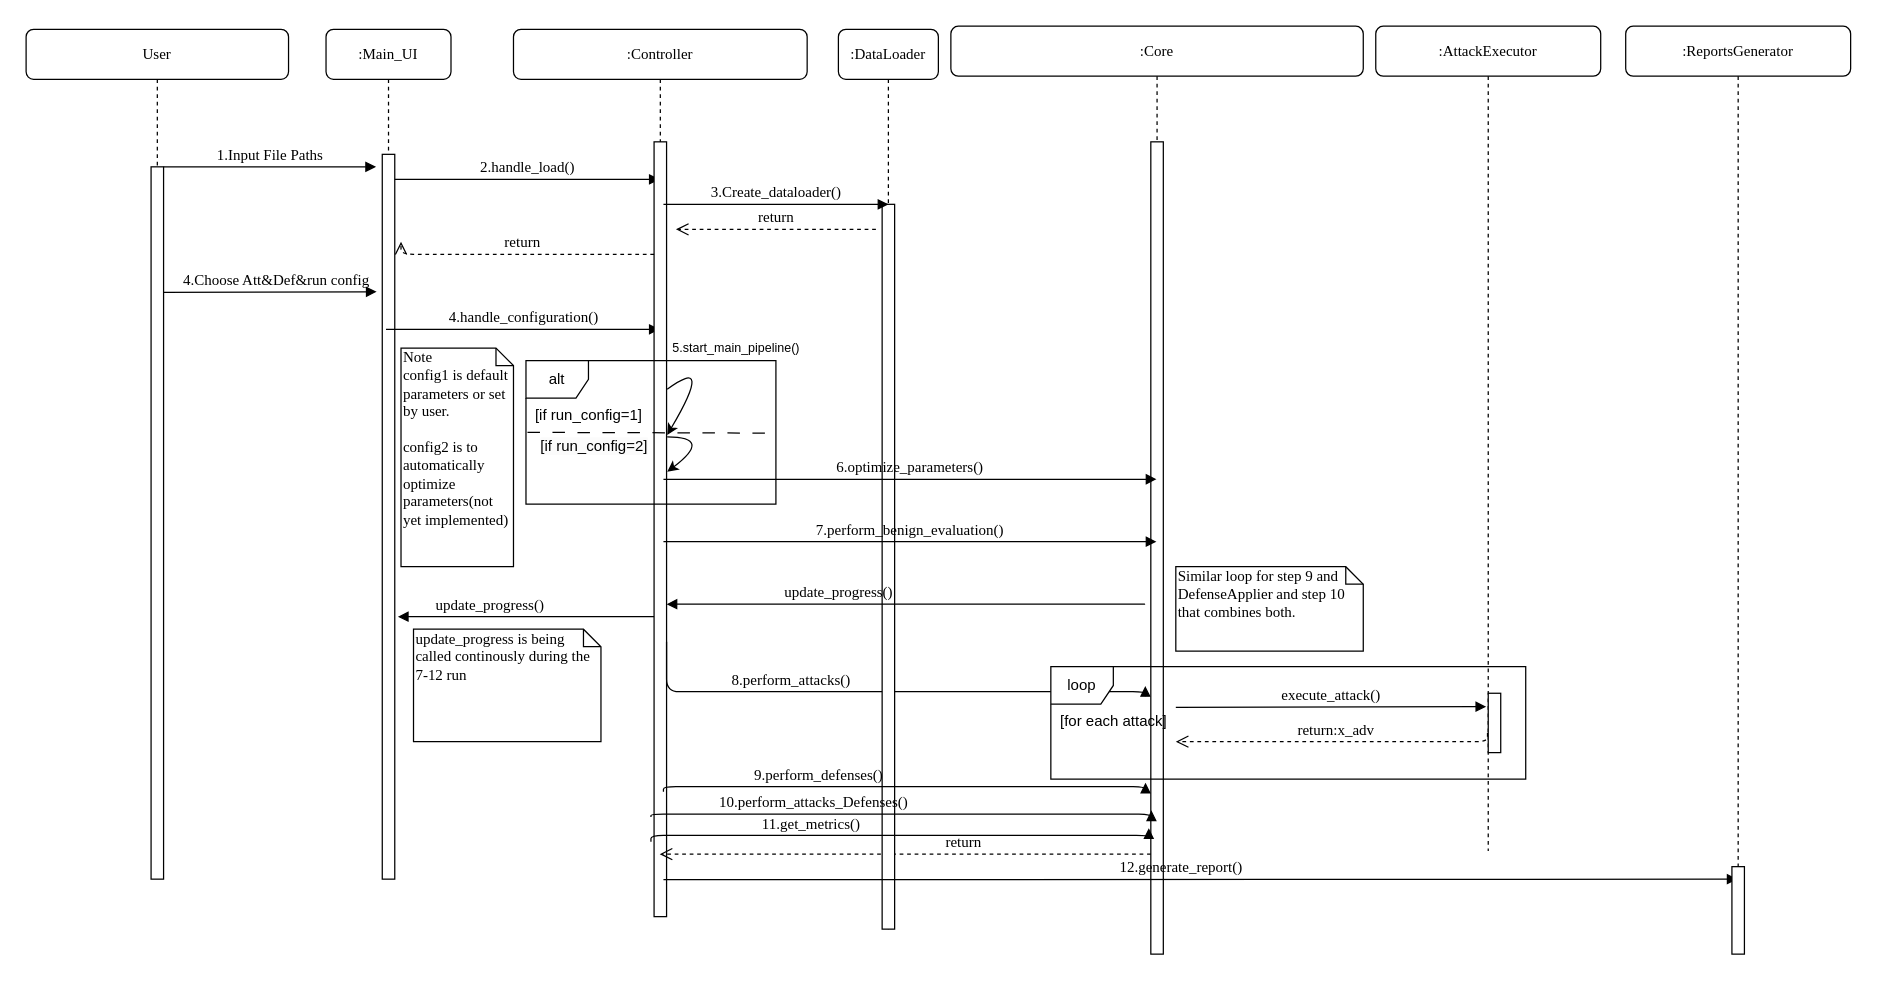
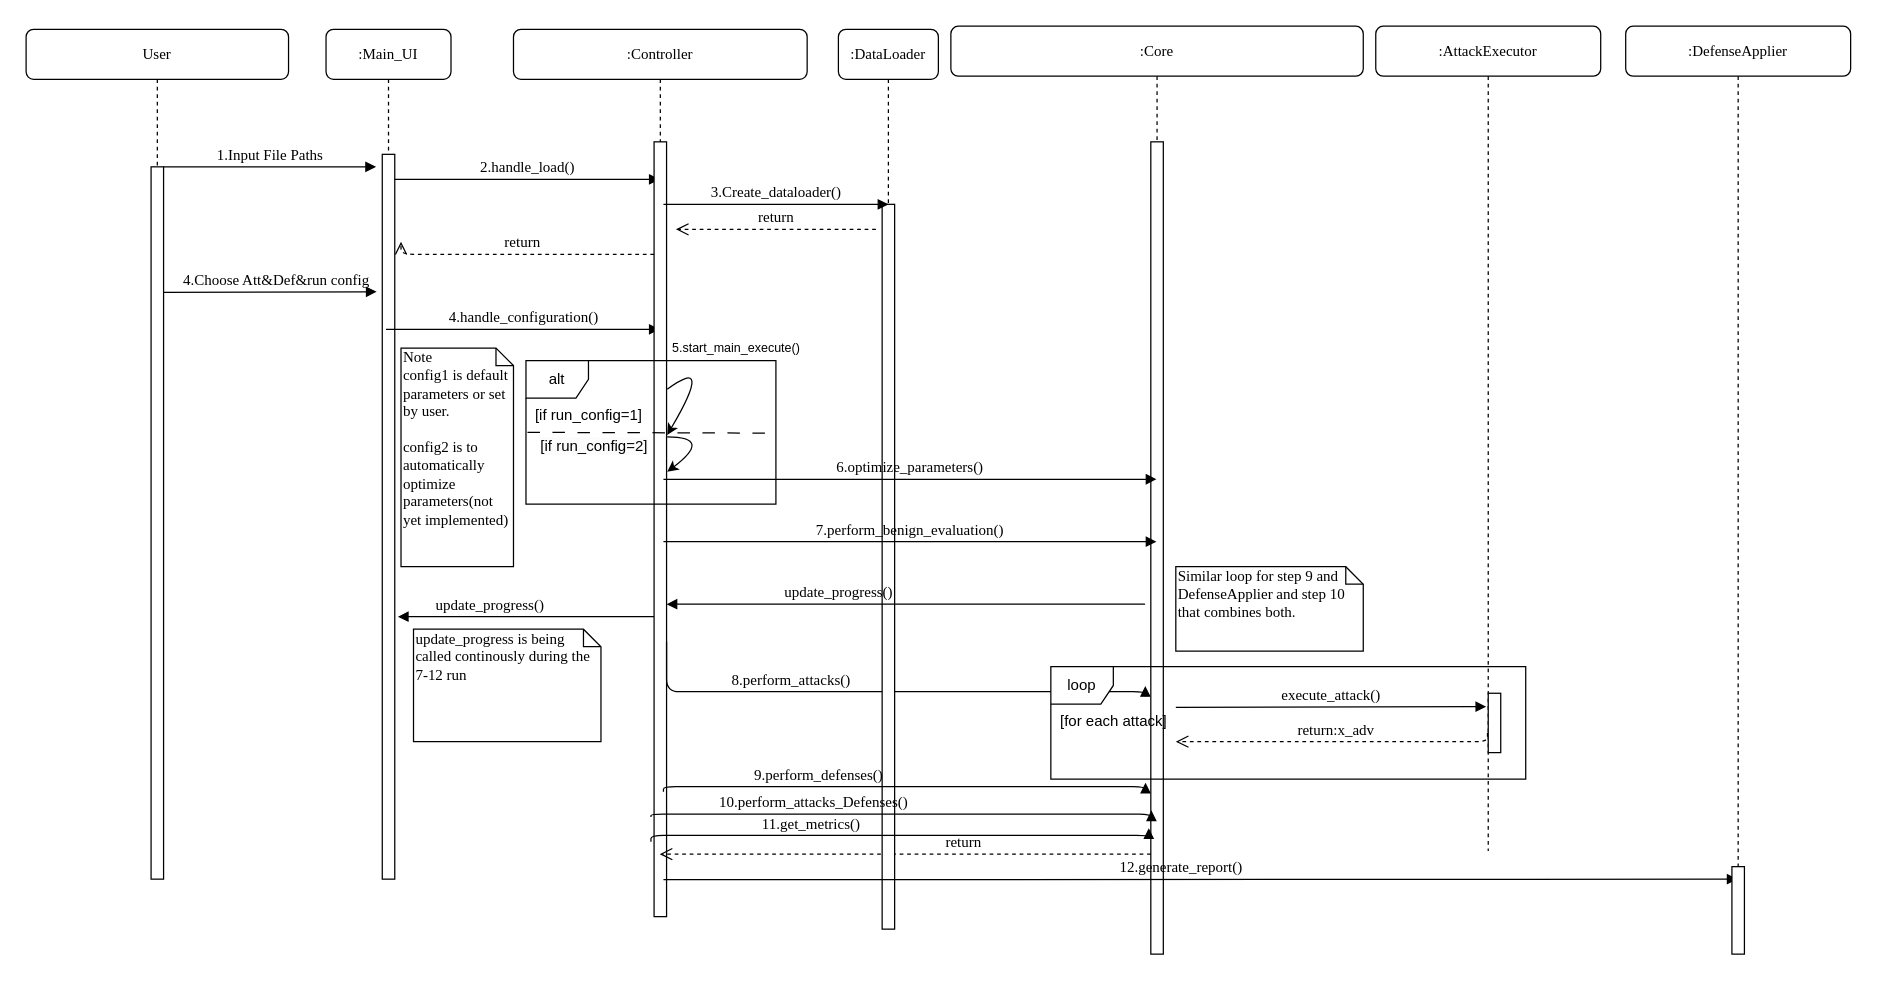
node ":ReportsGenerator": label ":ReportsGenerator" -> ":DefenseApplier"
node "5.start_main_pipeline()": label "5.start_main_pipeline()" -> "5.start_main_execute()"
